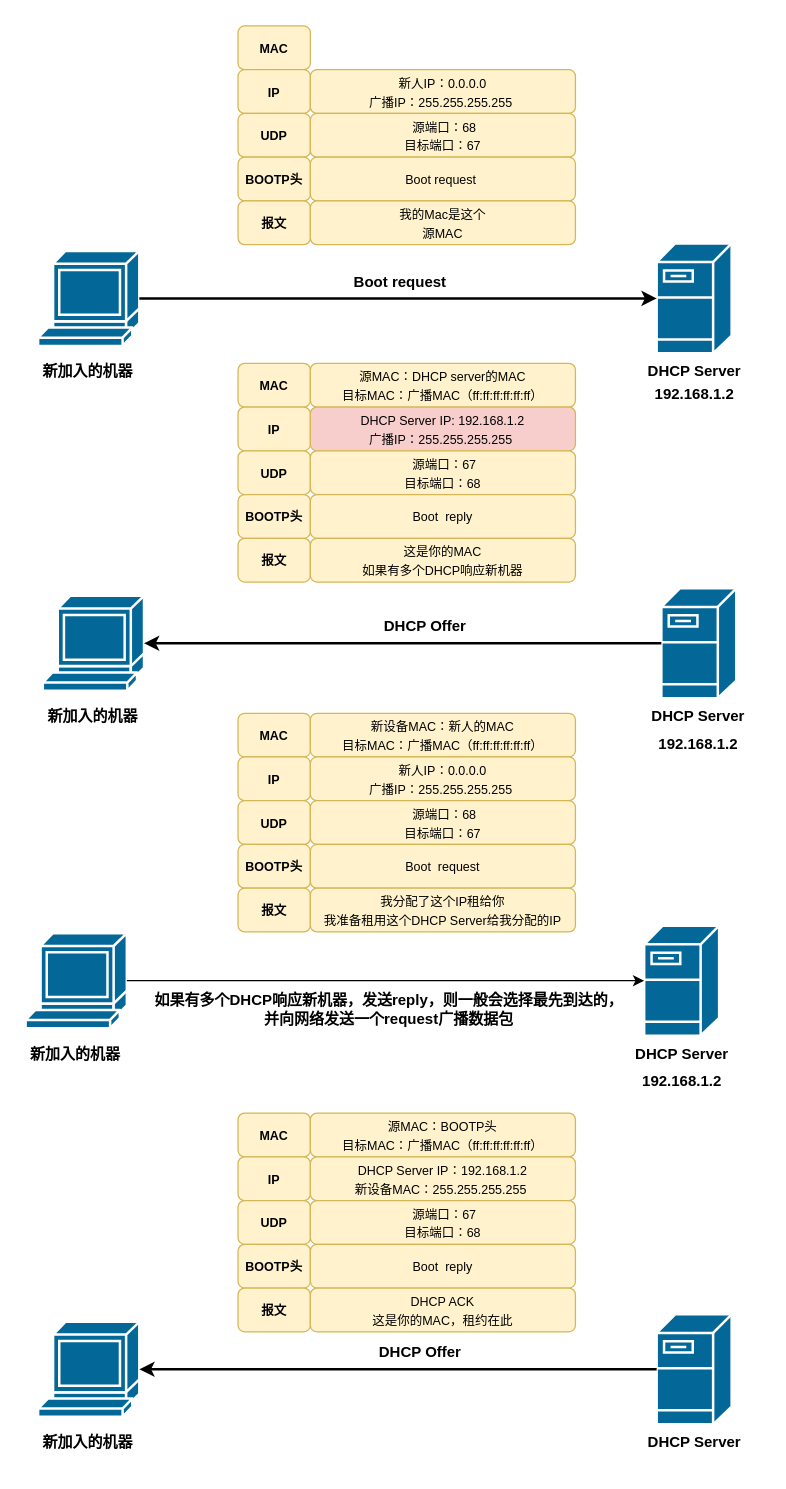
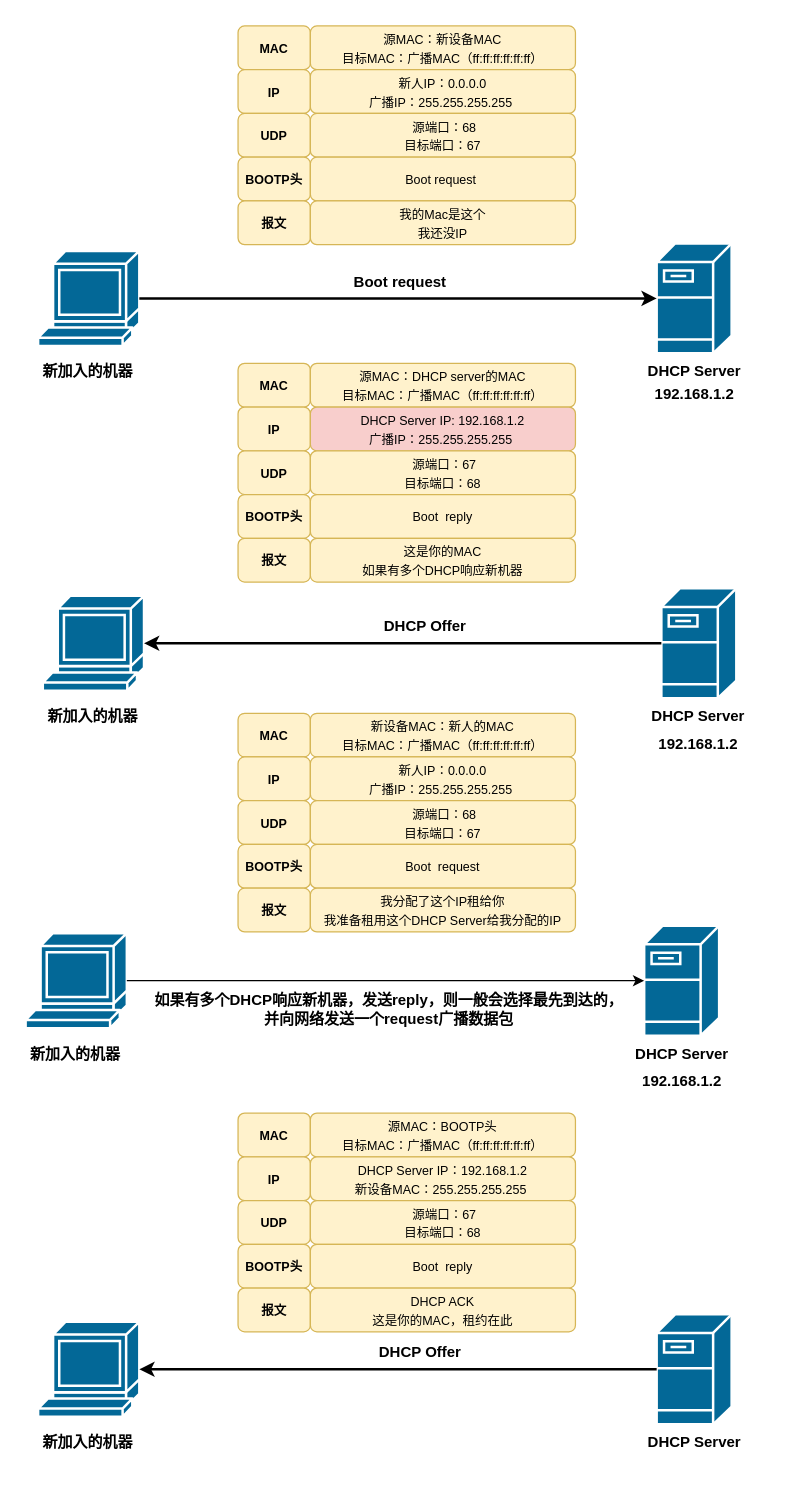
node "源MAC：新设备MAC 目标MAC：广播MAC（ff:ff:ff:ff:ff:ff）": added
node "我的Mac是这个 源MAC": label "我的Mac是这个 源MAC" -> "我的Mac是这个 我还没IP"
